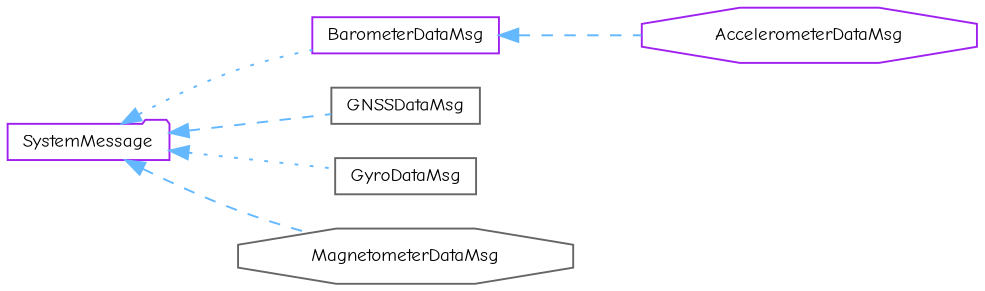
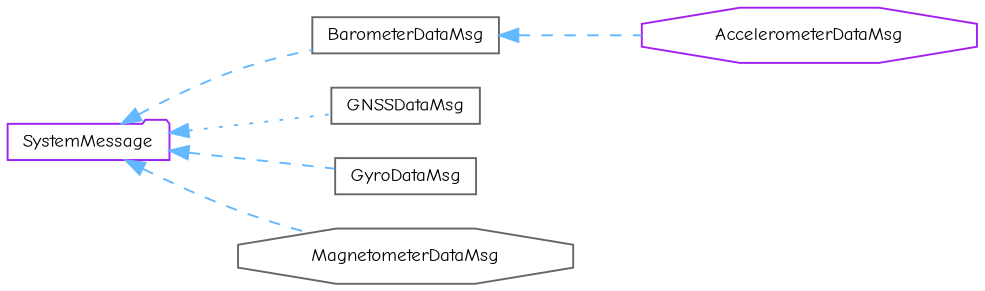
node "BarometerDataMsg": color purple -> gray40
edge "BarometerDataMsg" -> "SystemMessage": style dotted -> dashed
edge "GNSSDataMsg" -> "SystemMessage": style dashed -> dotted
edge "GyroDataMsg" -> "SystemMessage": style dotted -> dashed
